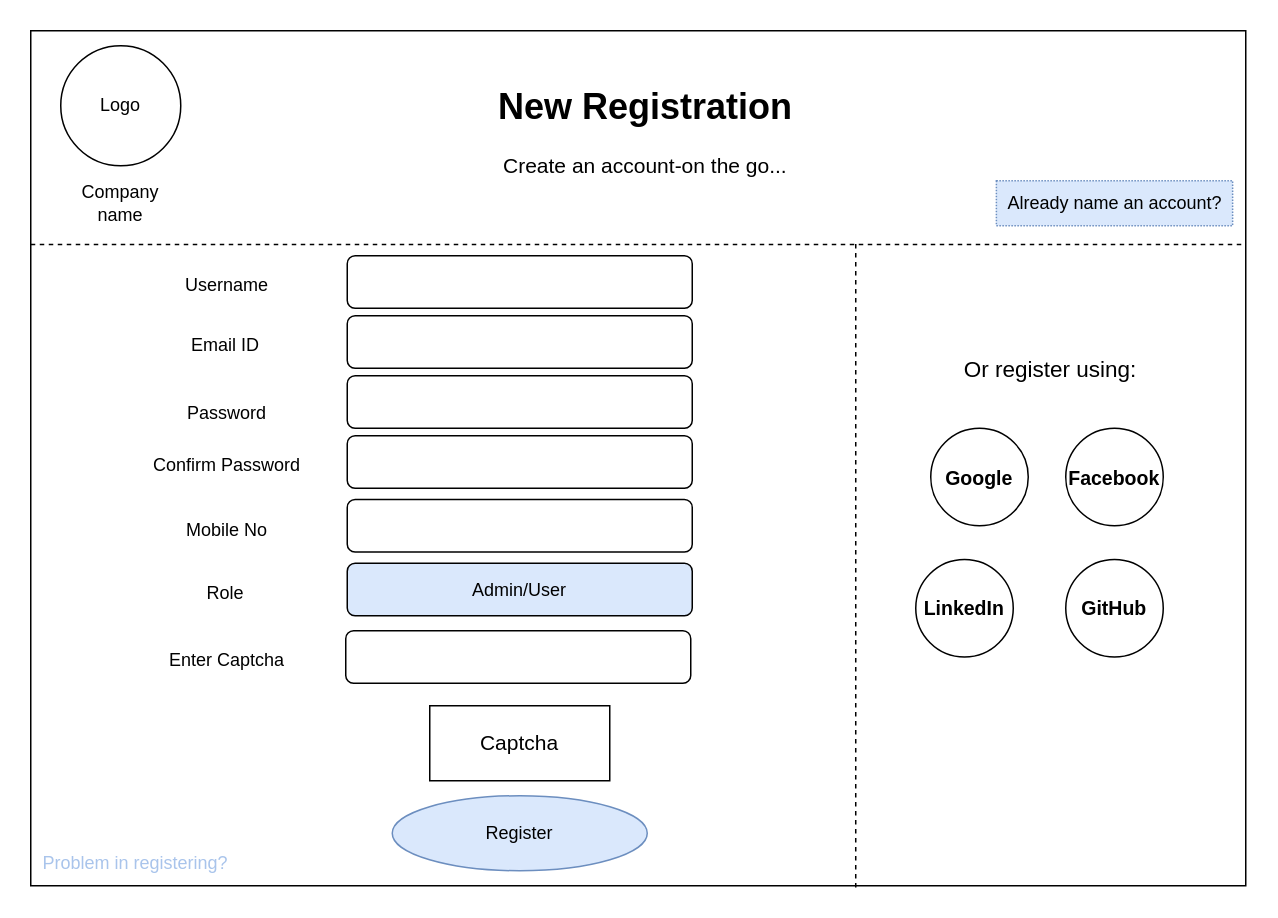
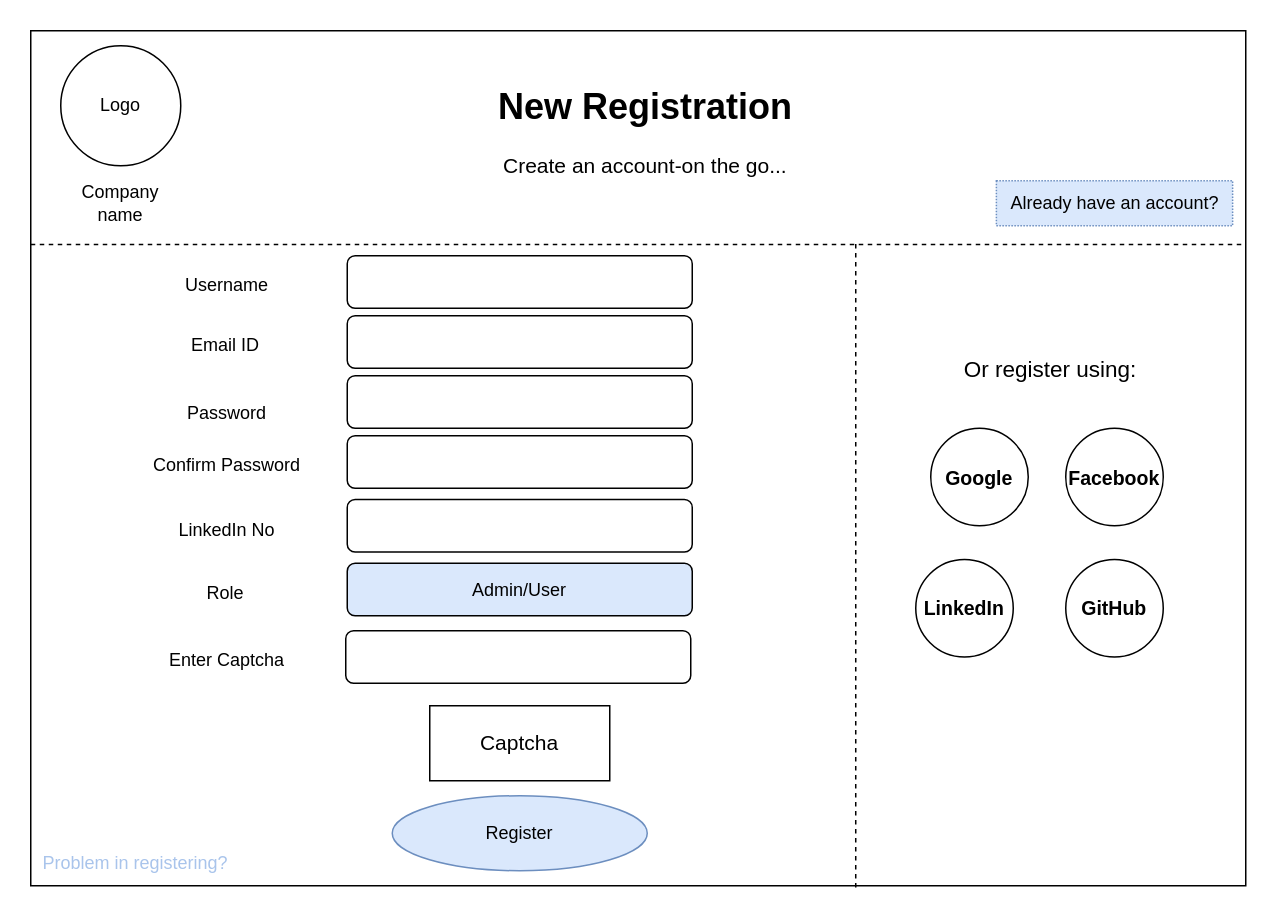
node "Already name an account?": label "Already name an account?" -> "Already have an account?"
node "Mobile No": label "Mobile No" -> "LinkedIn No"
